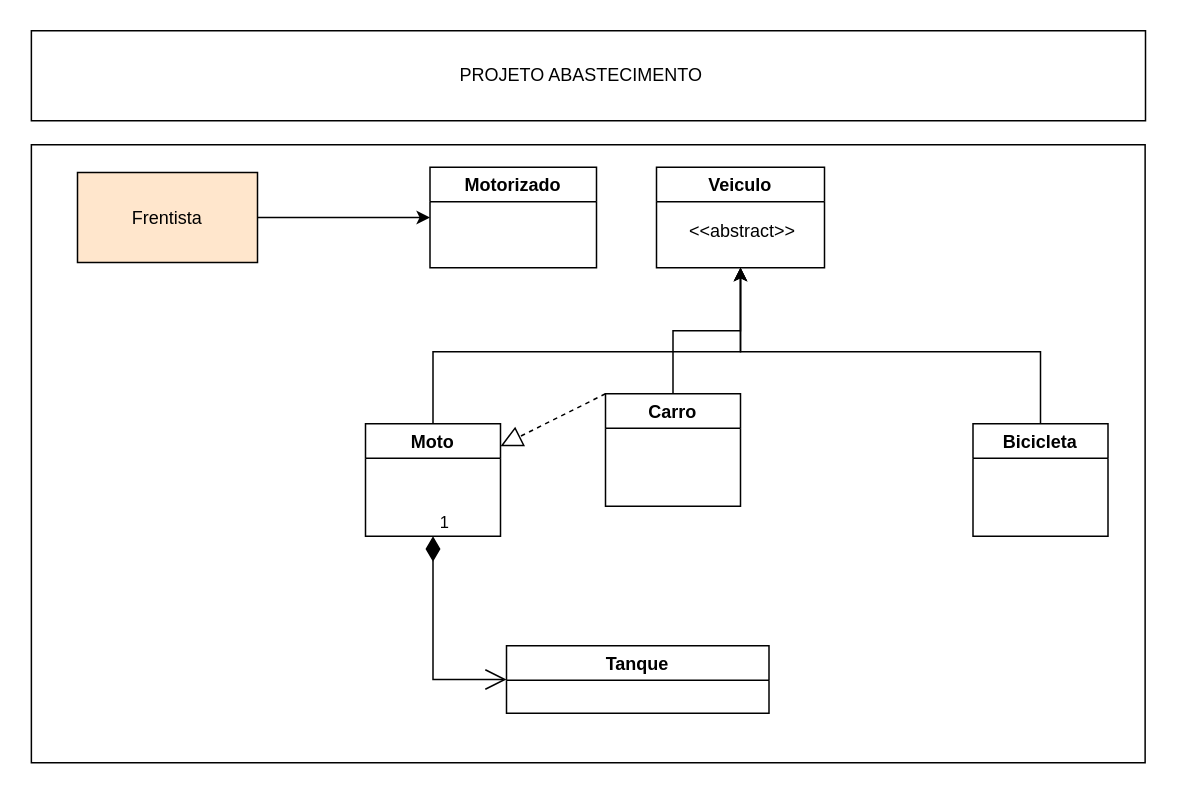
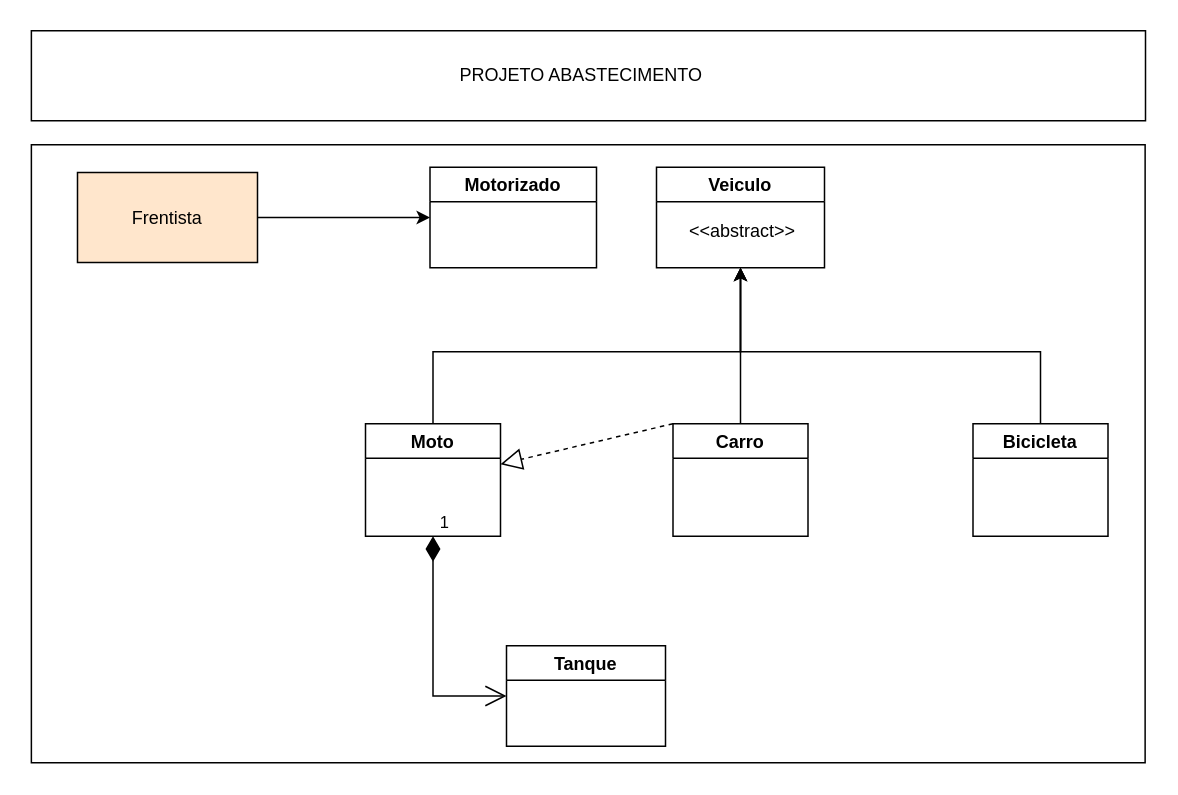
node "Carro": moved (673, 450) -> (740, 480)
node "Tanque": size 263x68 -> 159x101
